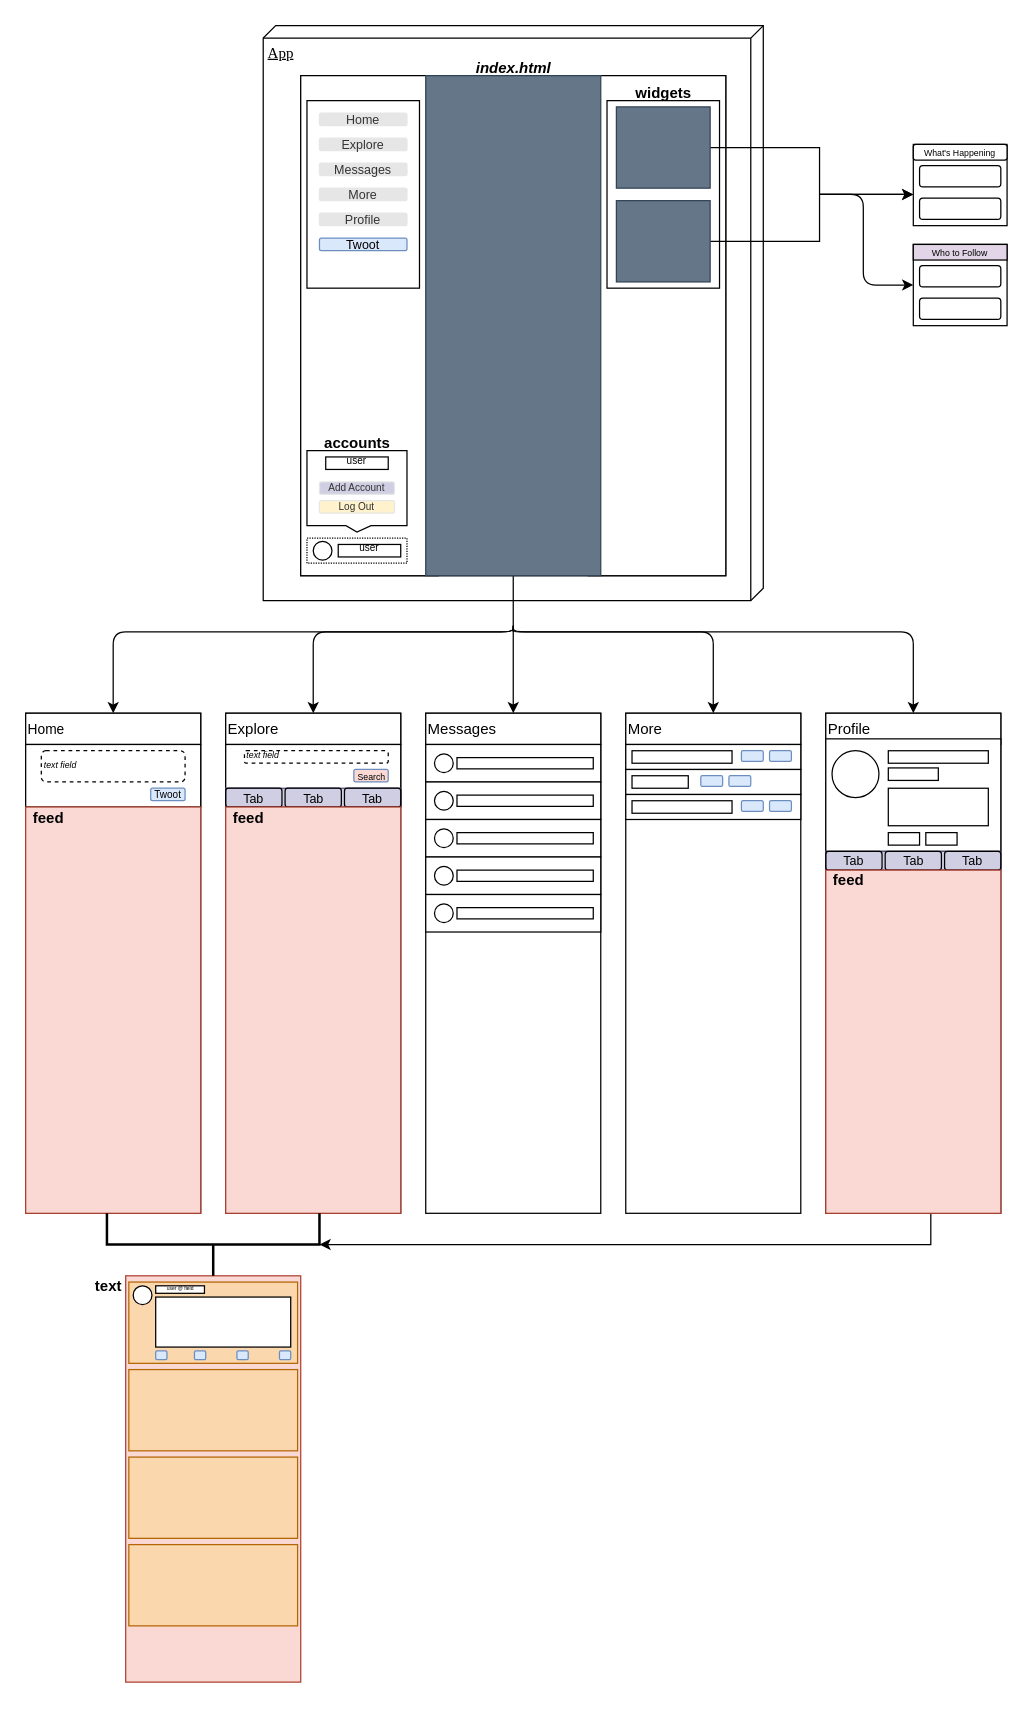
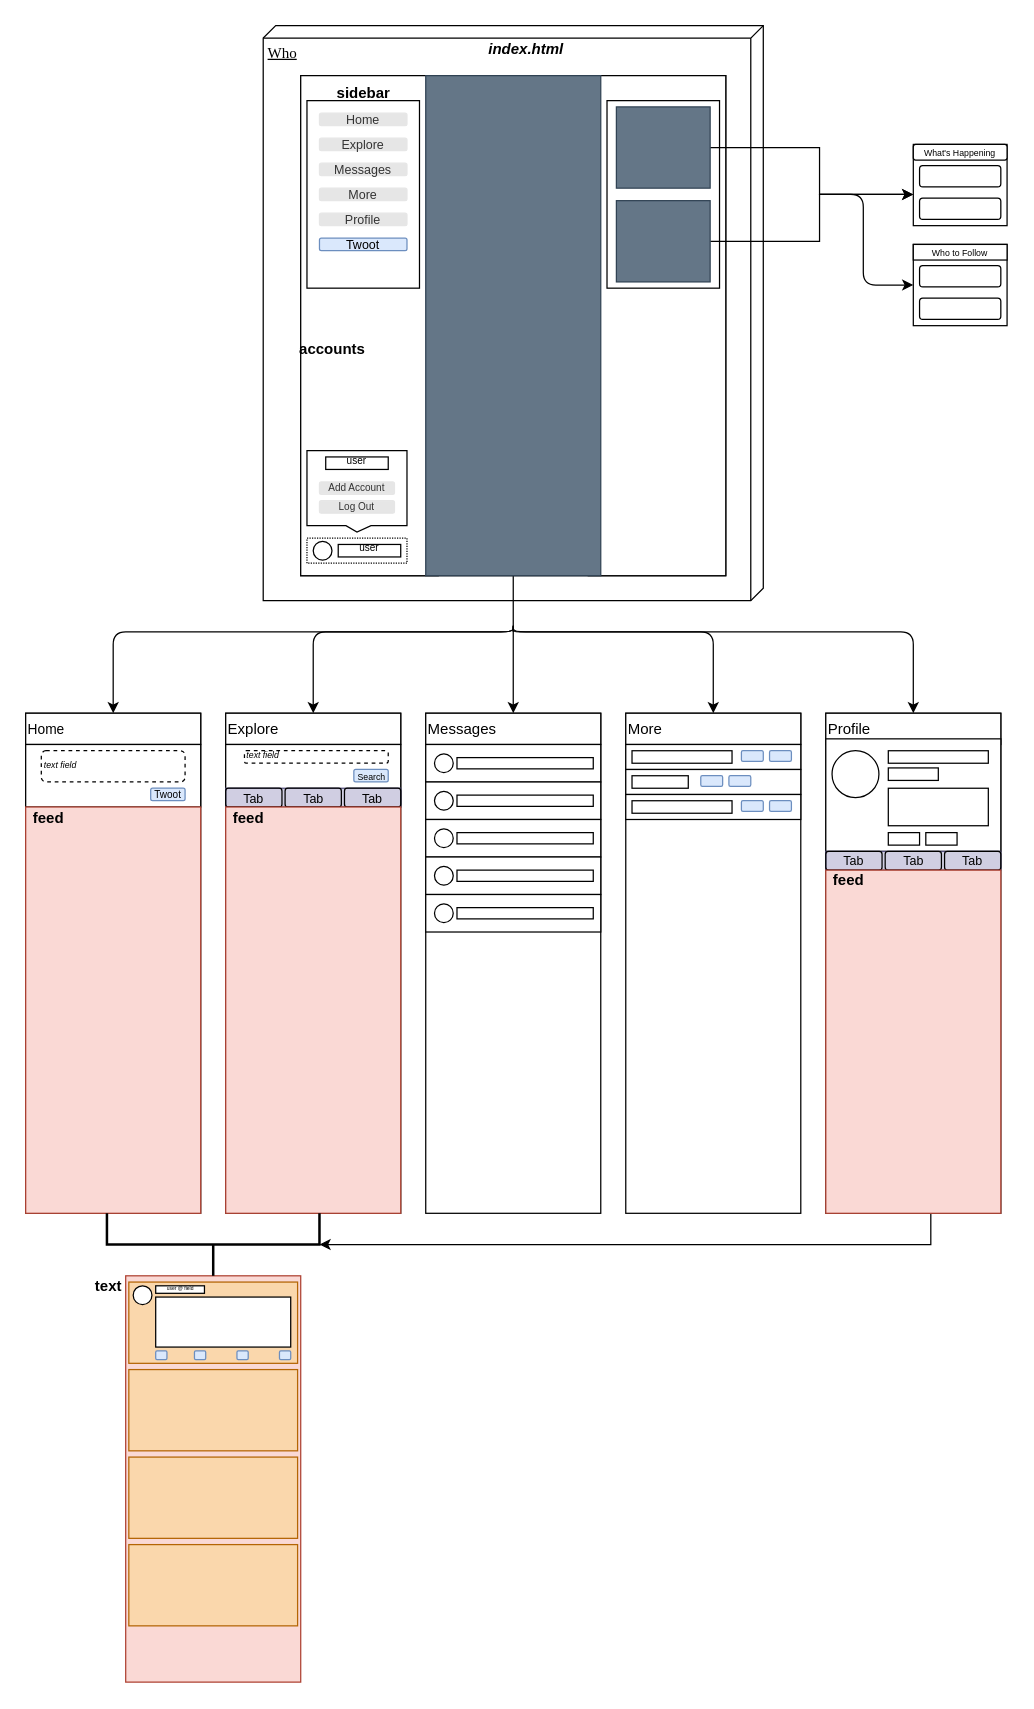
node "App": label "App" -> "Who"
node "index.html": moved (513, 63) -> (526, 44)
node "sidebar": added
node "widgets": removed
node "Who to Follow": fillcolor #e1d5e7 -> #ffffff
node "accounts": moved (357, 438) -> (332, 344)
node "Add Account": fillcolor #d0cee2 -> #e6e6e6
node "Log Out": fillcolor #fff2cc -> #e6e6e6
node "Search": fillcolor #fad9d5 -> #dae8fc
